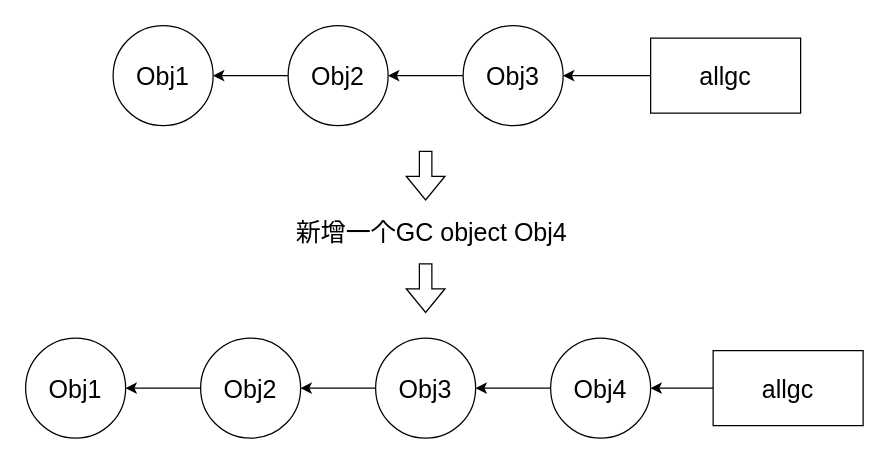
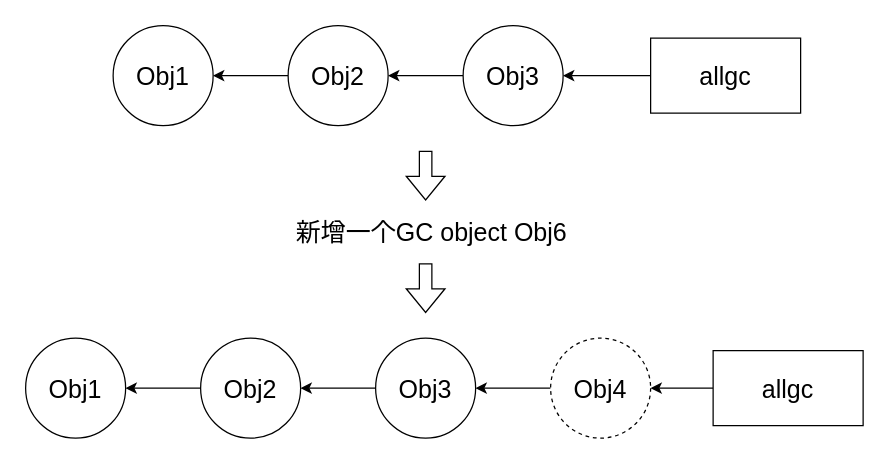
node "新增一个GC object Obj4": label "新增一个GC object Obj4" -> "新增一个GC object Obj6"
node "Obj4": style solid -> dashed
